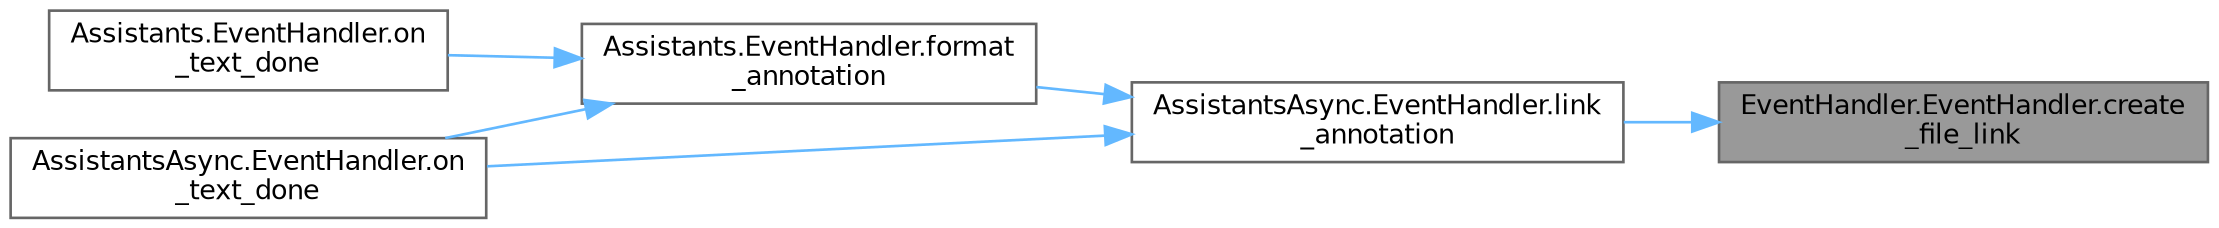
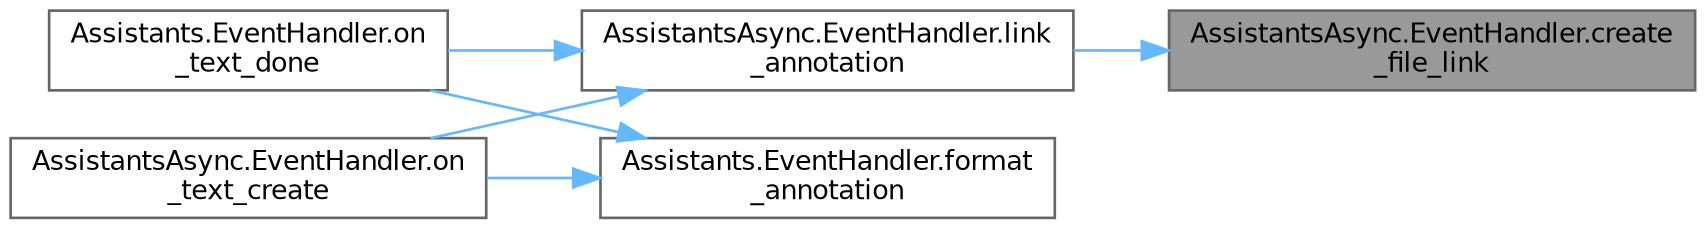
edge "Assistants.EventHandler.format _annotation" -> "AssistantsAsync.EventHandler.link _annotation": now "Assistants.EventHandler.on _text_done" -> "AssistantsAsync.EventHandler.link _annotation"
node "EventHandler.EventHandler.create _file_link": label "EventHandler.EventHandler.create _file_link" -> "AssistantsAsync.EventHandler.create _file_link"
node "AssistantsAsync.EventHandler.on _text_done": label "AssistantsAsync.EventHandler.on _text_done" -> "AssistantsAsync.EventHandler.on _text_create"
